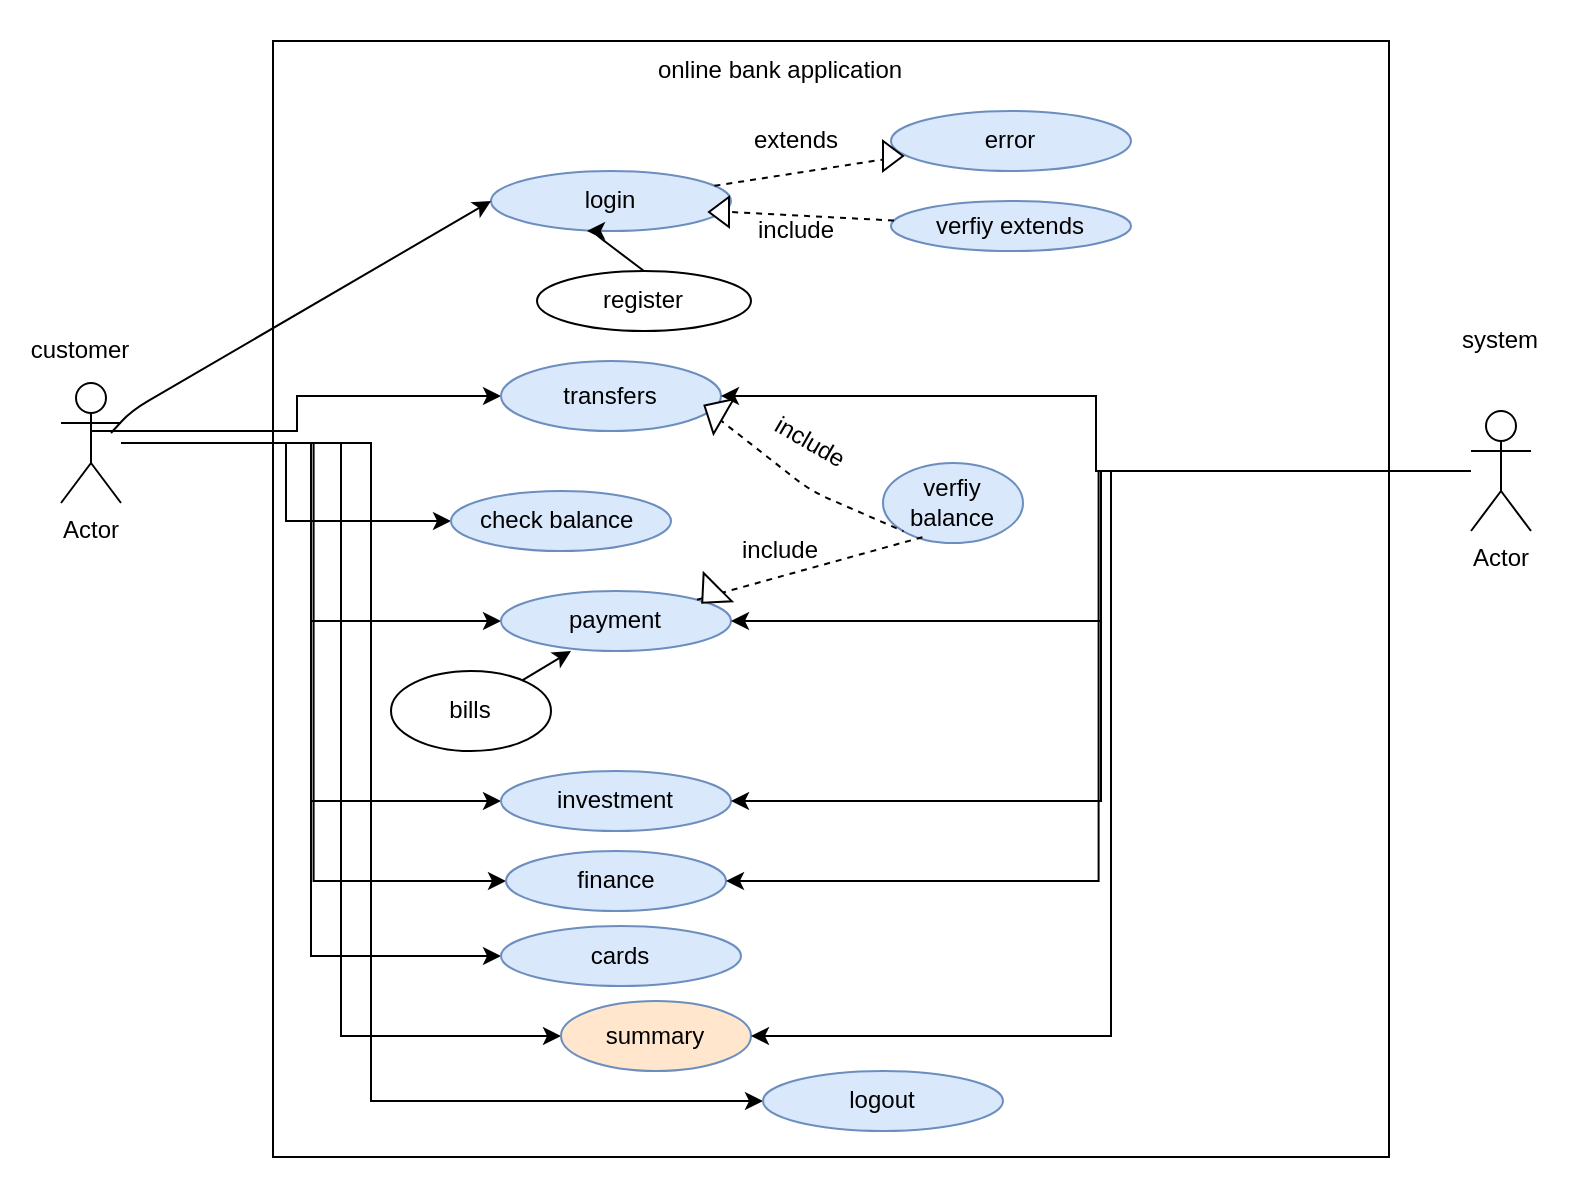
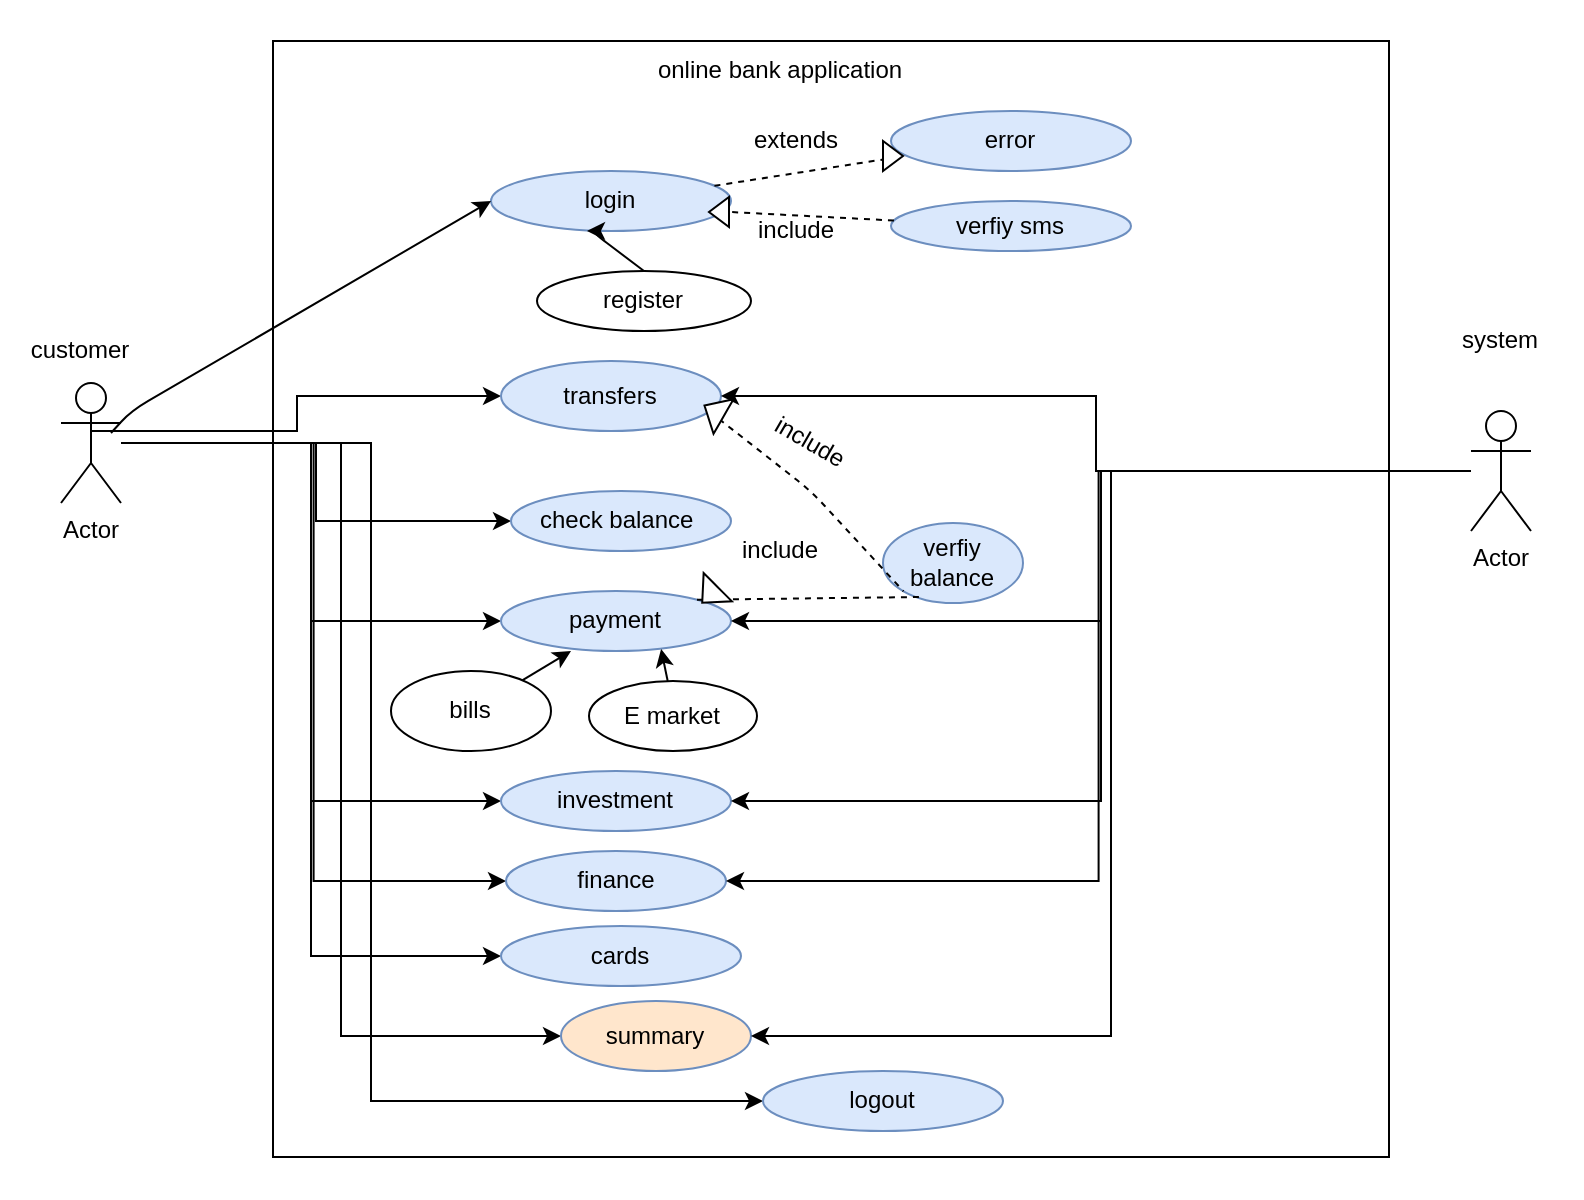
node "verfiy extends": label "verfiy extends" -> "verfiy sms"
node "verfiy balance": moved (953, 503) -> (953, 563)
node "check balance": moved (561, 521) -> (621, 521)
edge "E market" -> "payment": added
node "E market": added
